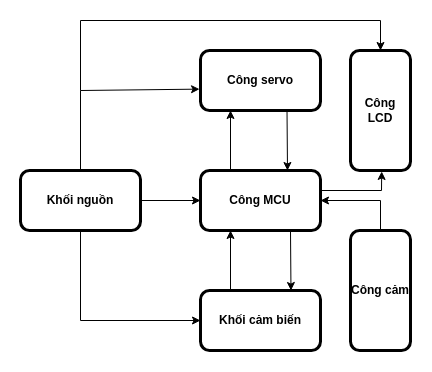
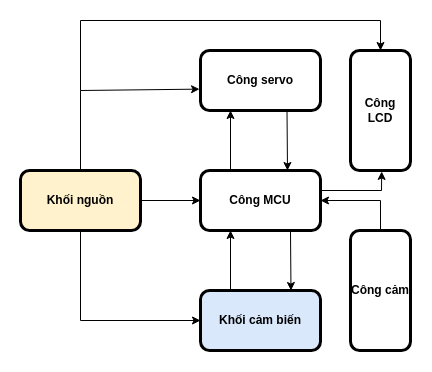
node "Khối nguồn": fillcolor #ffffff -> #fff2cc
node "Khối cảm biến": fillcolor #ffffff -> #dae8fc
